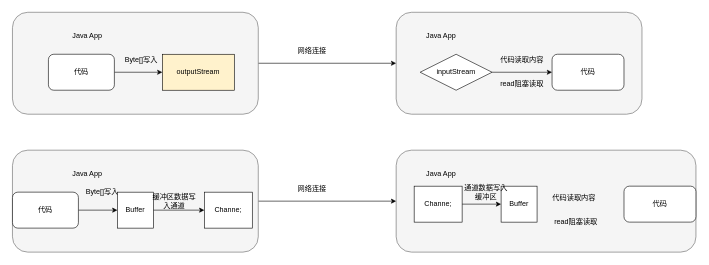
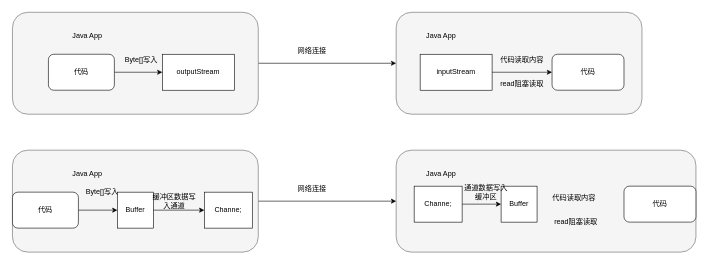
node "outputStream": fillcolor #fff2cc -> #ffffff
node "inputStream": shape diamond -> rectangle
